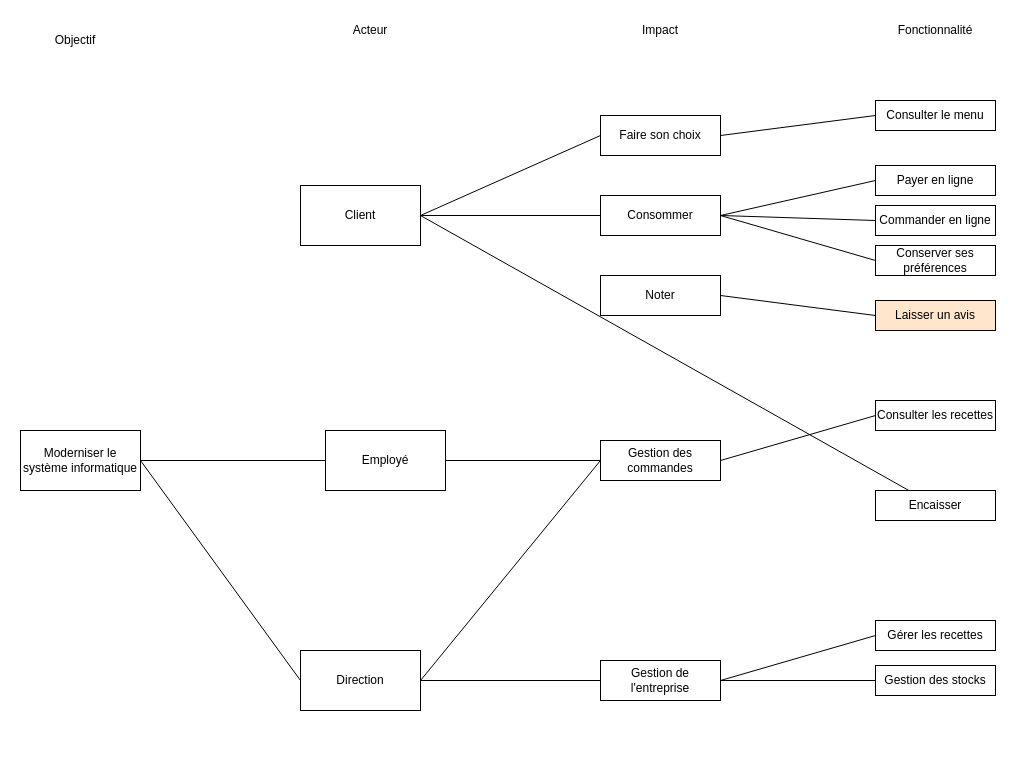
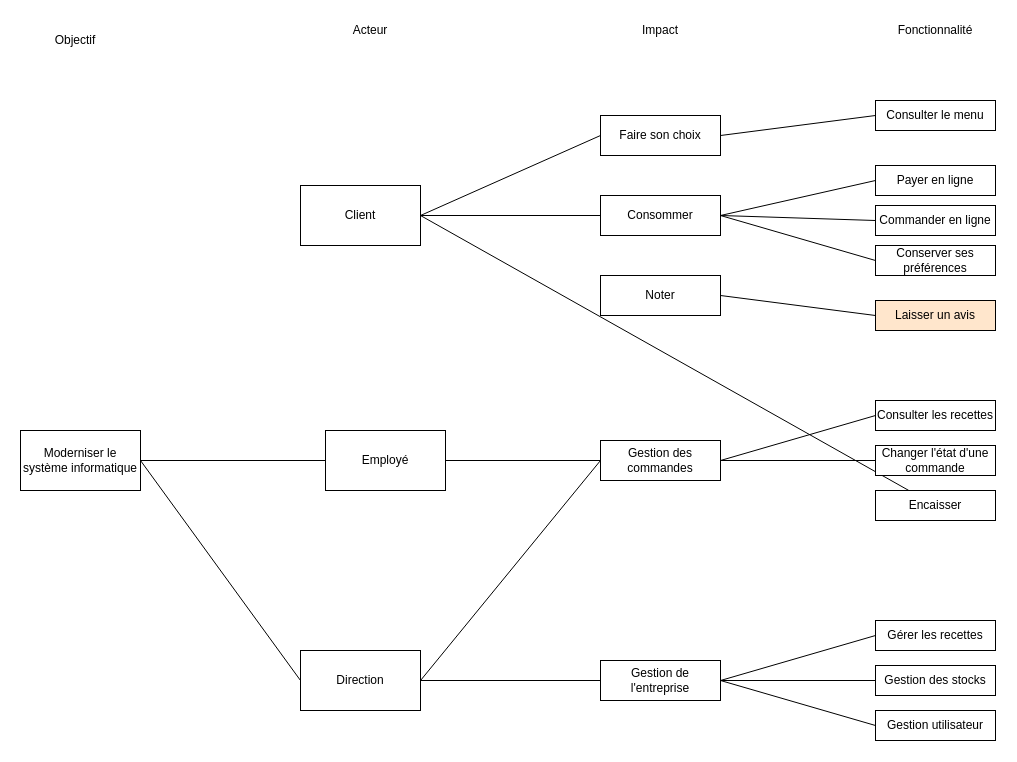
edge "Gestion des commandes" -- "Changer l'état d'une commande": added
node "Changer l'état d'une commande": added
edge "Gestion de l'entreprise" -- "Gestion utilisateur": added
node "Gestion utilisateur": added
